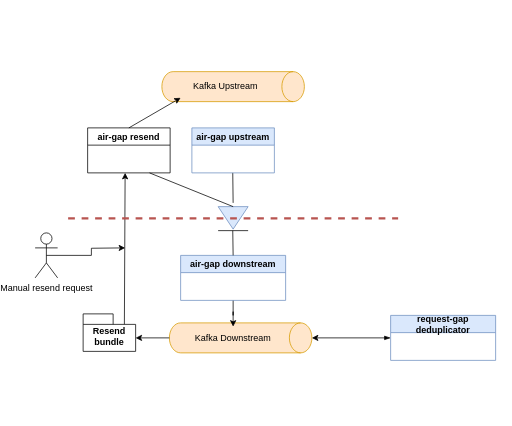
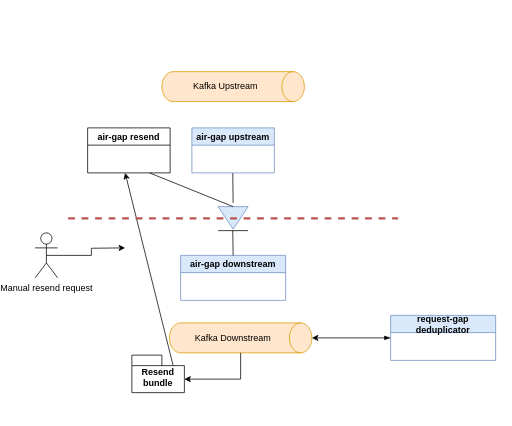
edge "air-gap resend" -> "Kafka Upstream": removed
edge "air-gap downstream" -> "Kafka Downstream": removed
node "Resend bundle": moved (109, 333) -> (158, 374)
